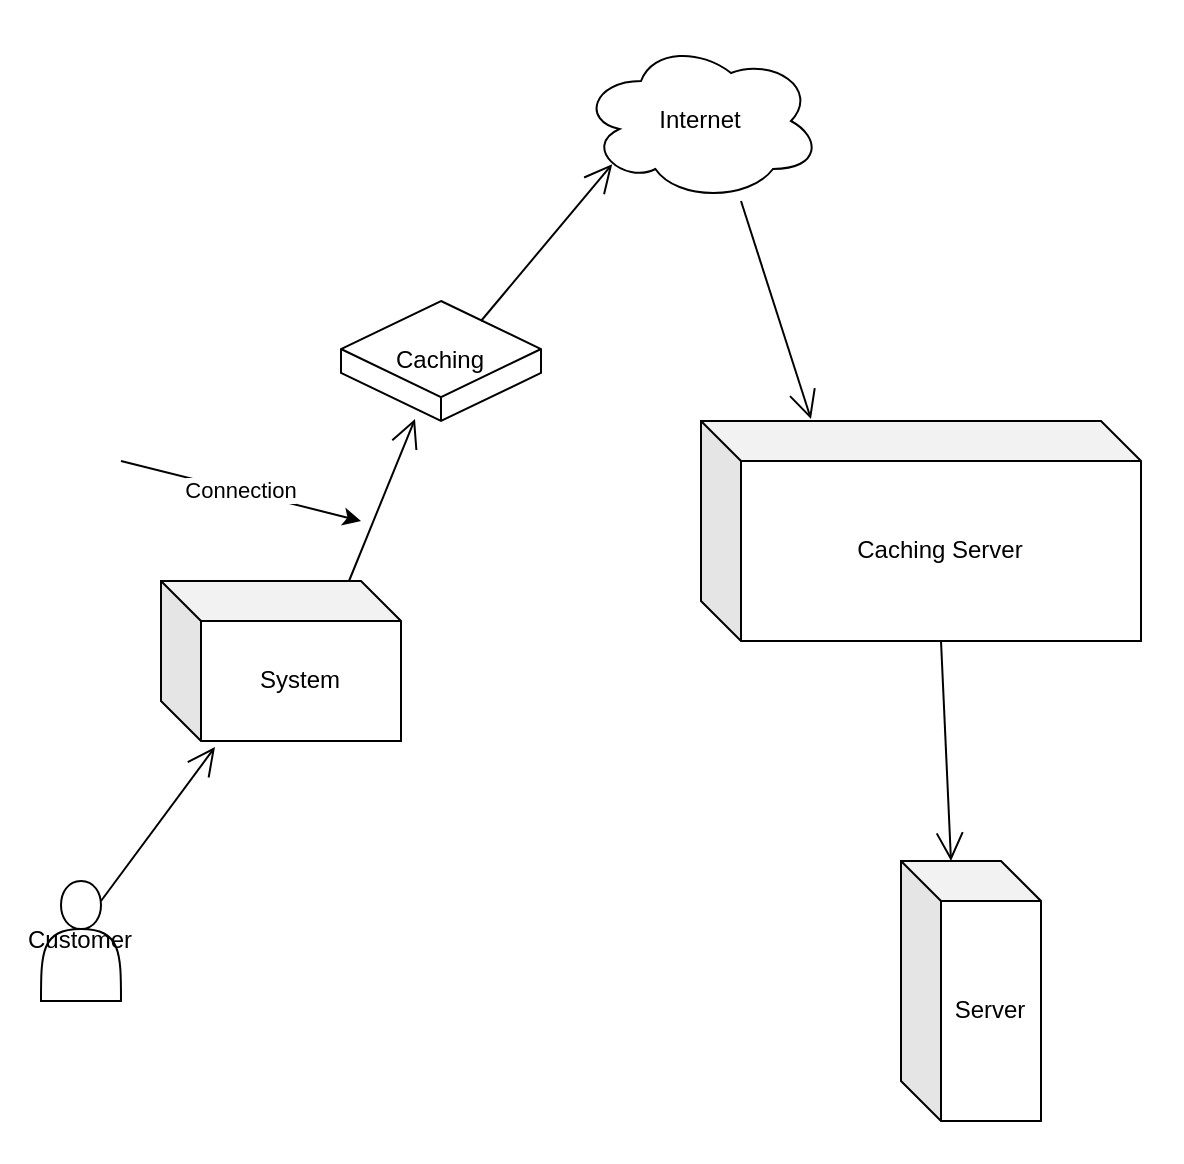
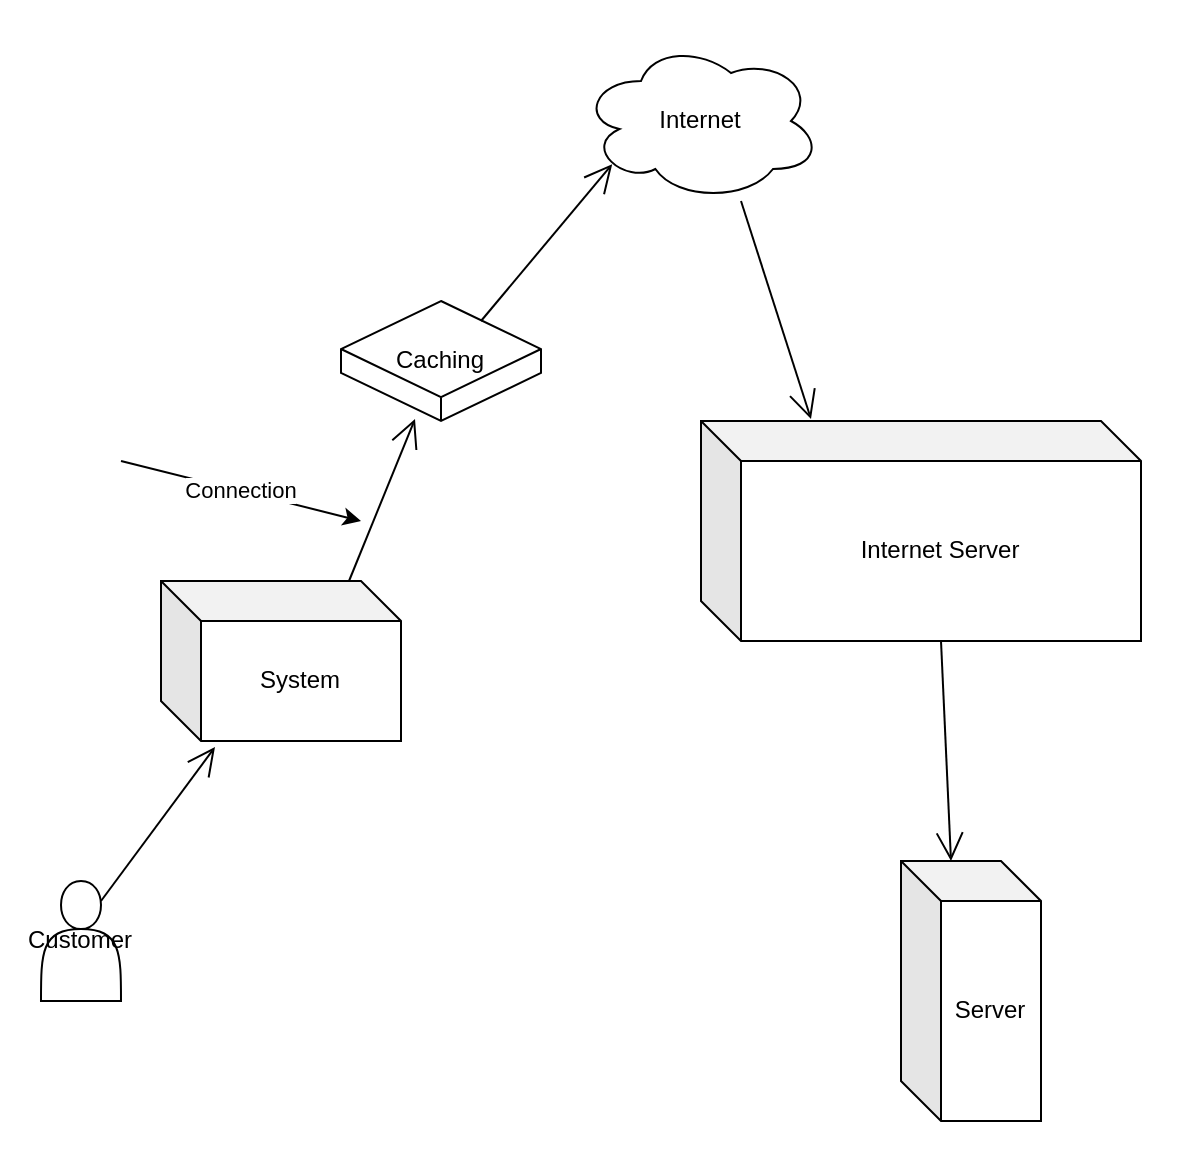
node "Caching Server": label "Caching Server" -> "Internet Server"
